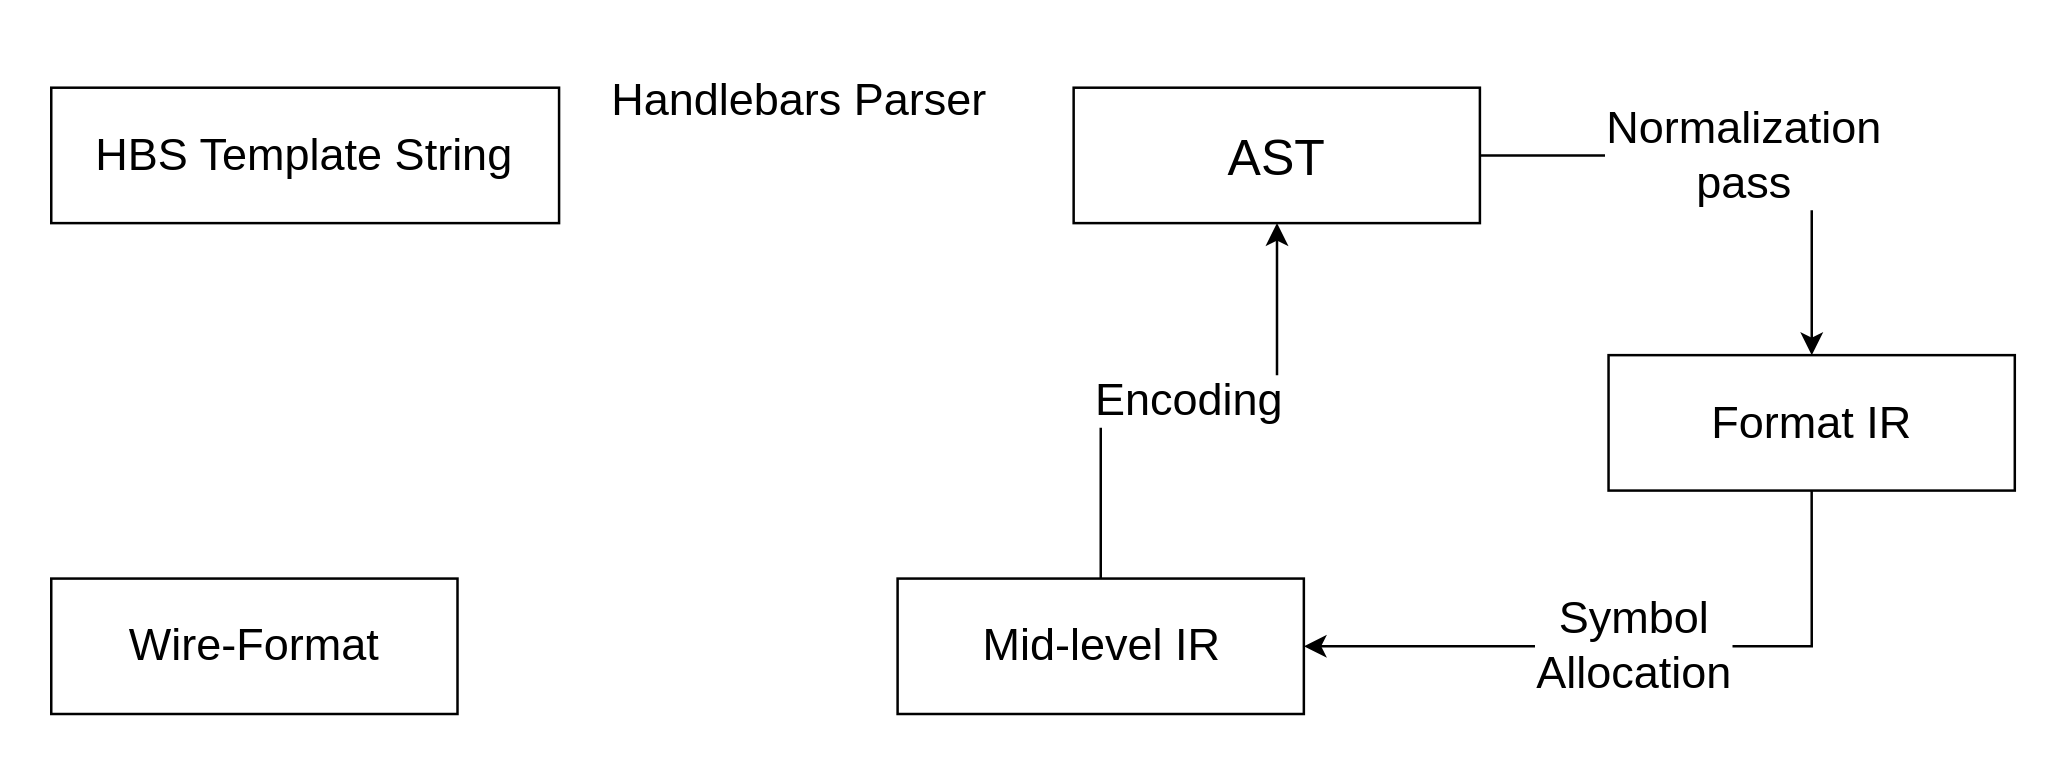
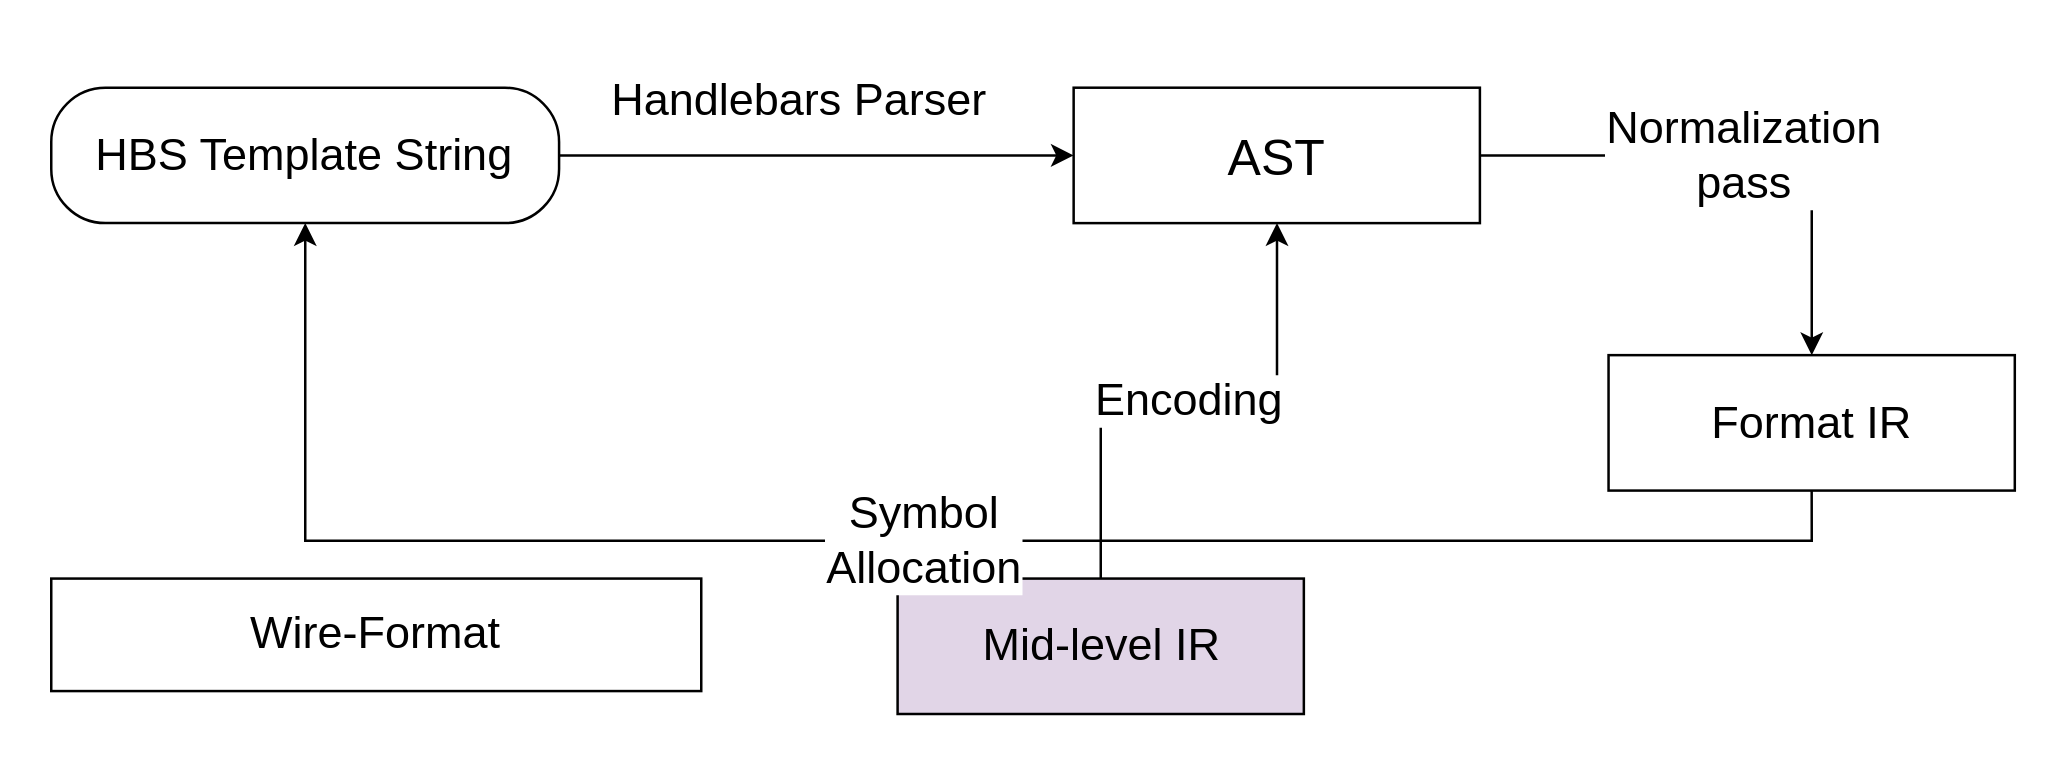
node "HBS Template String": shape rectangle -> rounded rectangle
edge "HBS Template String" -> "AST": added
node "Wire-Format": size 406x135 -> 650x113
node "Mid-level IR": fillcolor #ffffff -> #e1d5e7
edge "Format IR" -> "Mid-level IR": now "Format IR" -> "HBS Template String"
